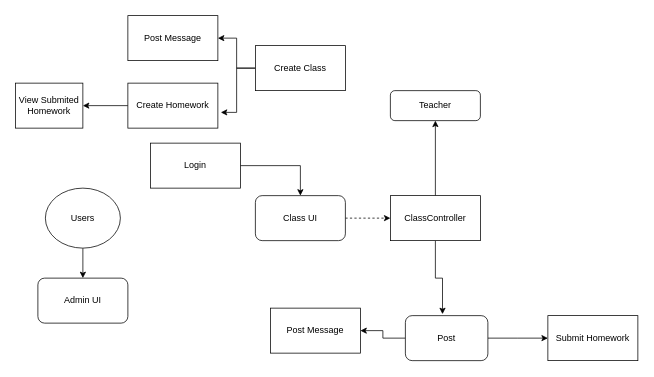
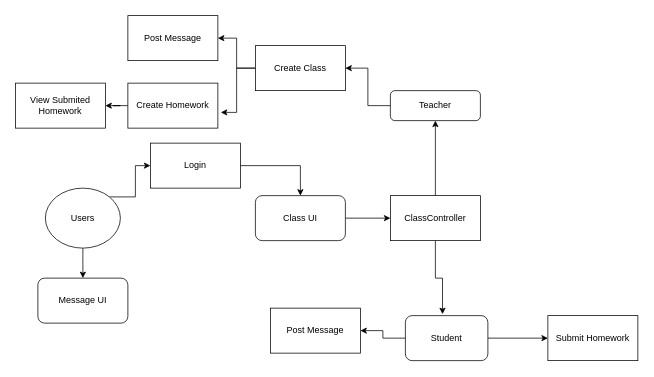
node "View Submited Homework": size 68x45 -> 90x45
edge "Teacher" -> "Create Class": added
edge "Users" -> "Login": added
edge "Class UI" -> "ClassController": style dashed -> solid
node "Admin UI": label "Admin UI" -> "Message UI"
node "Post": label "Post" -> "Student"
